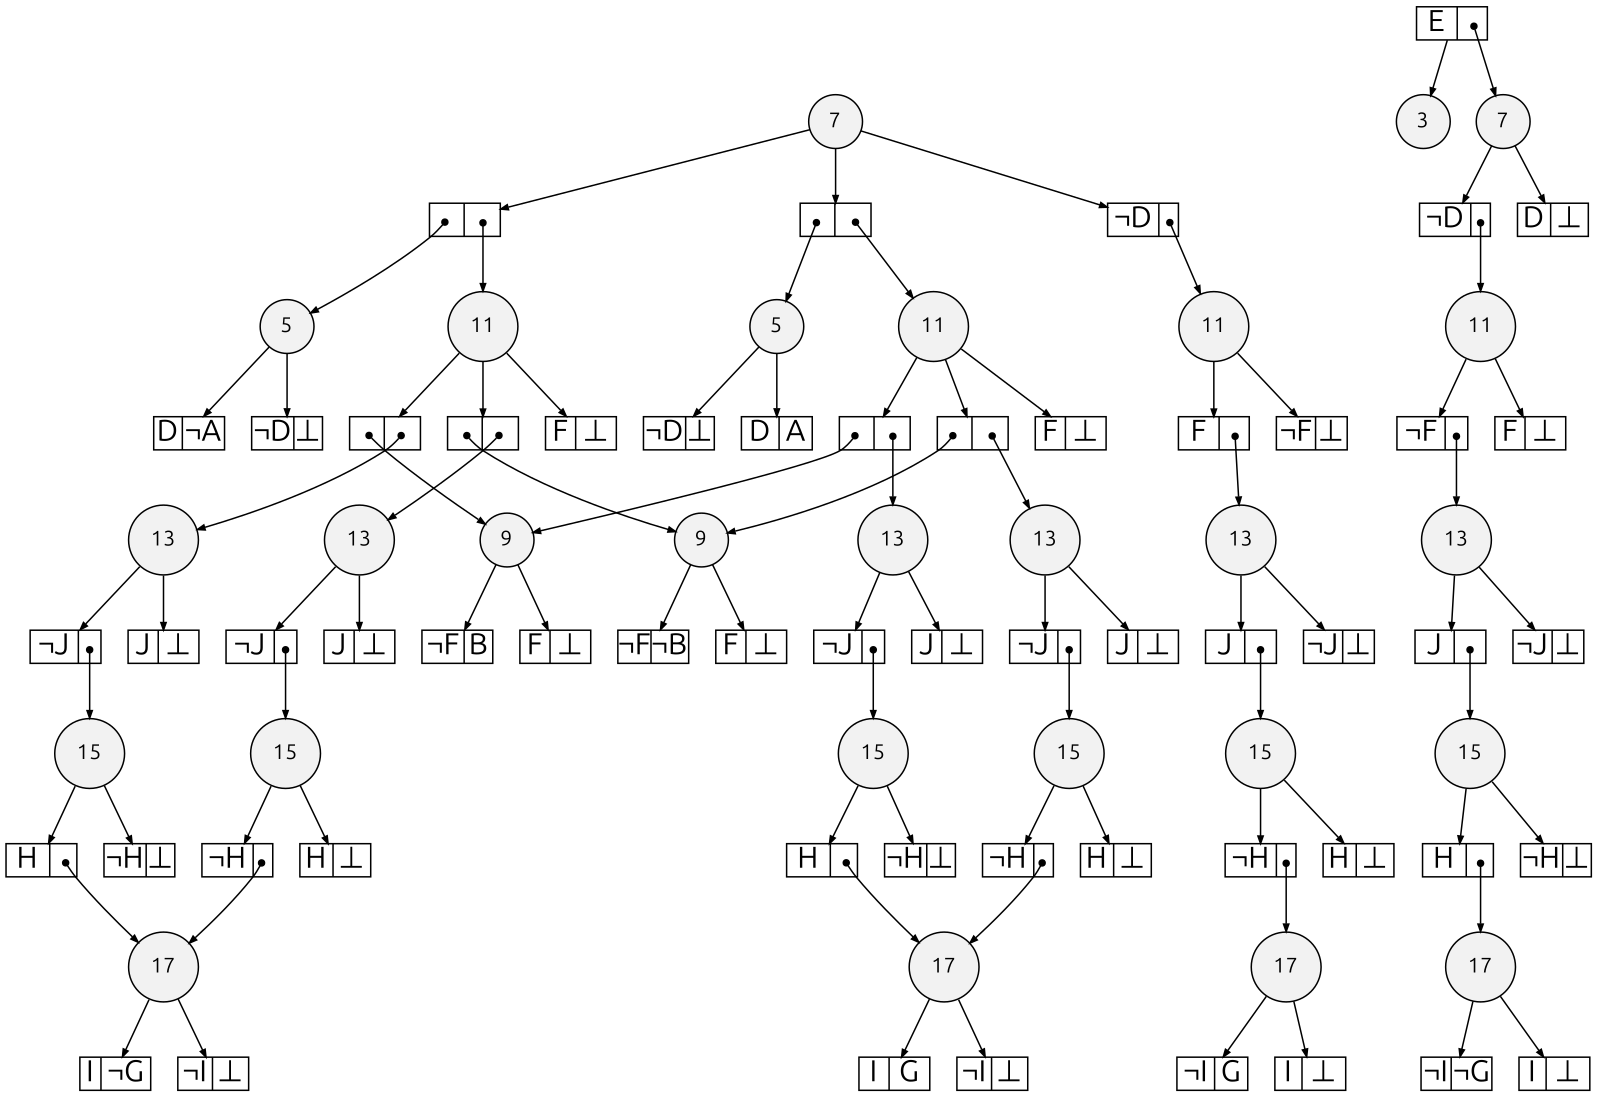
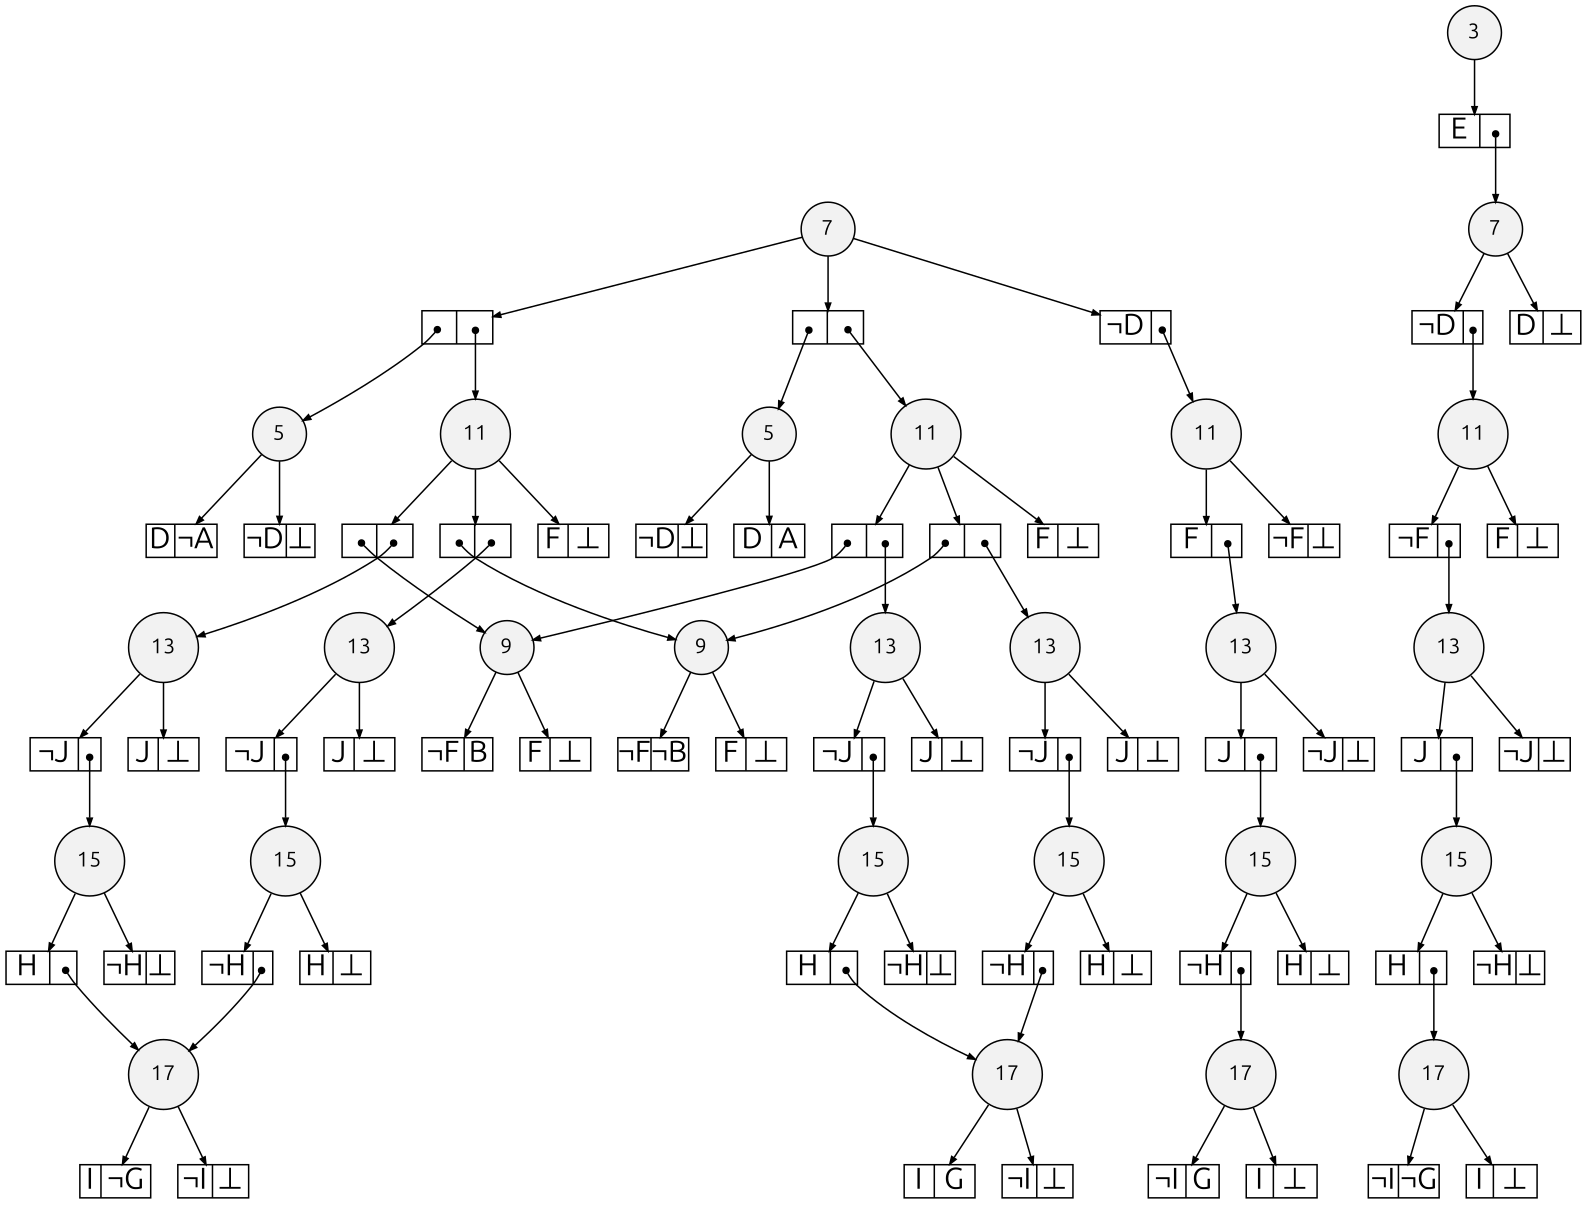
edge "E" -> "3": reversed
